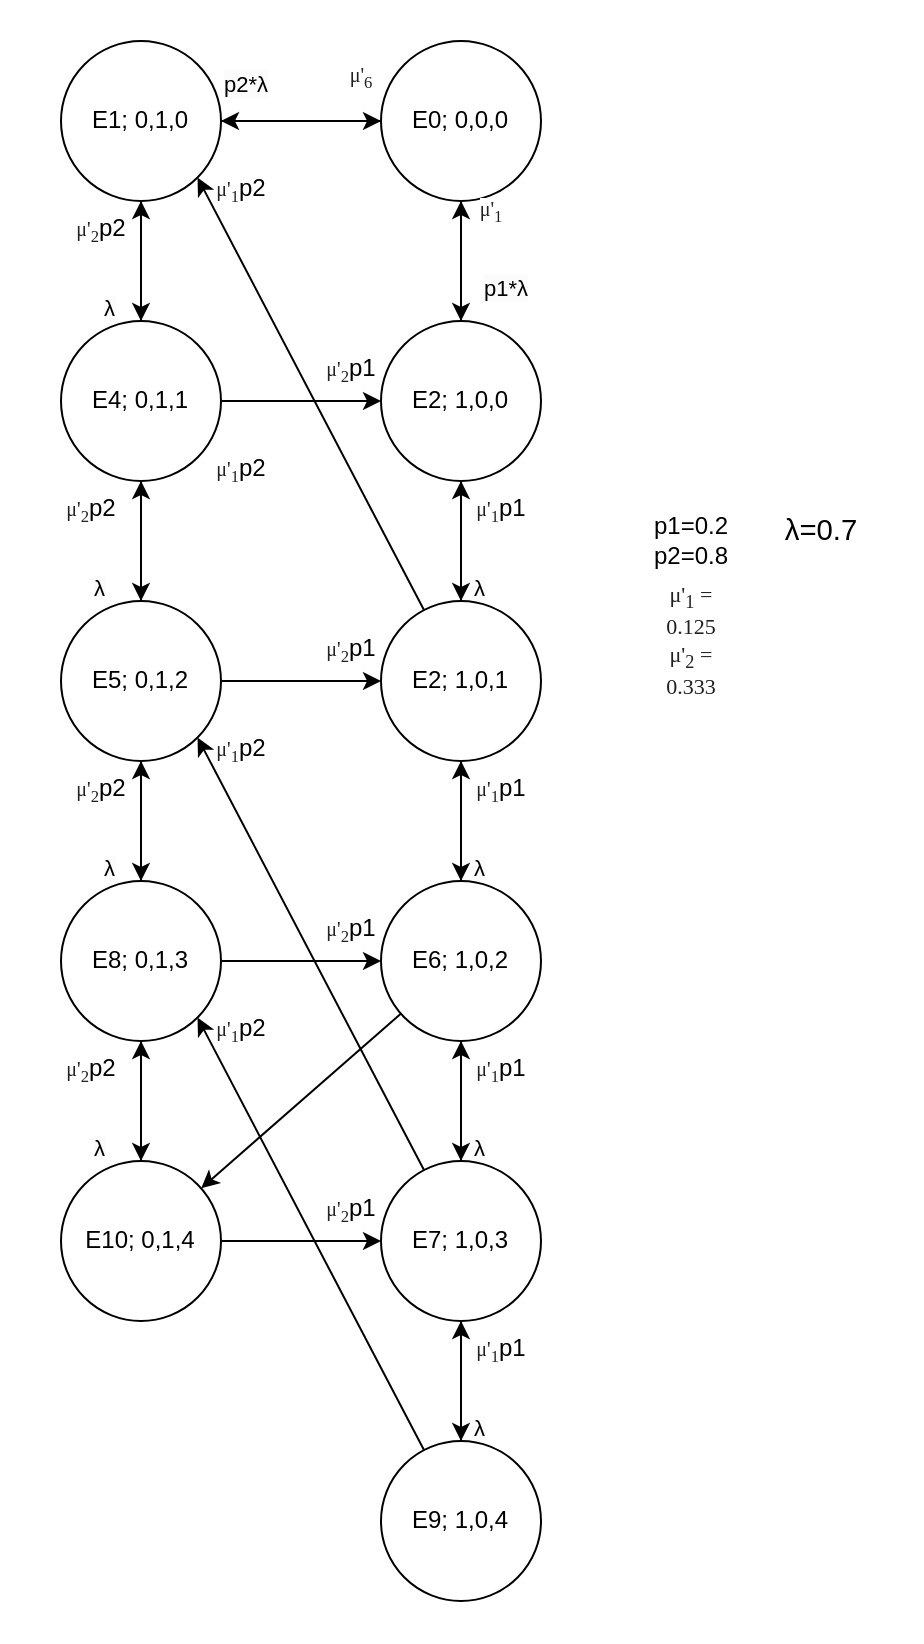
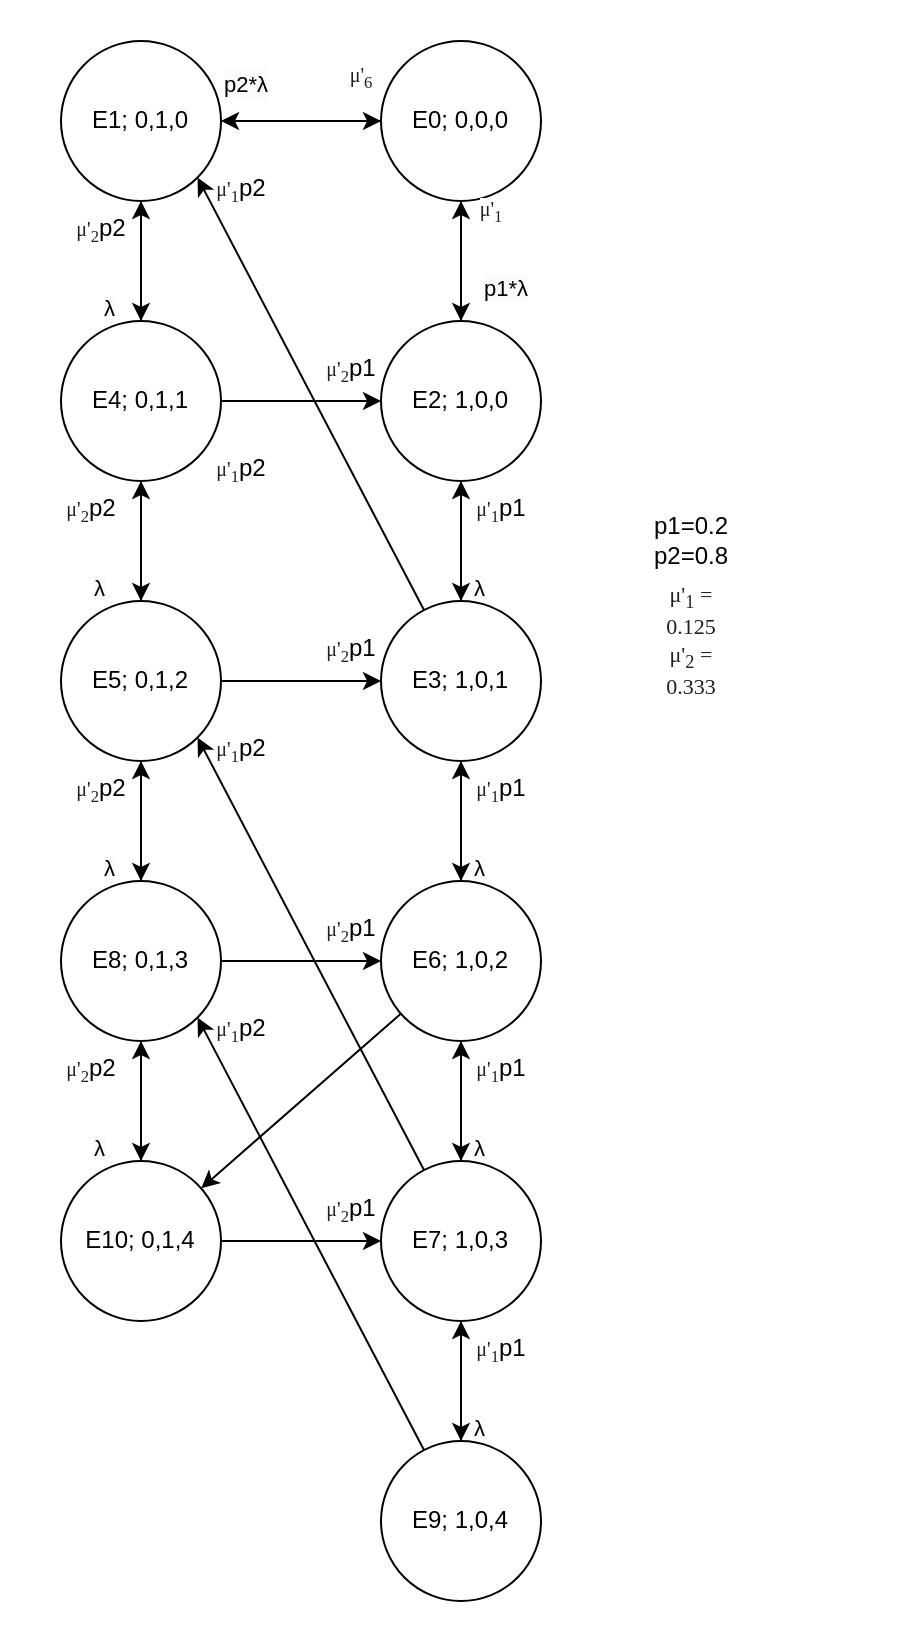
node "λ=0.7": removed
node "E2; 1,0,1": label "E2; 1,0,1" -> "E3; 1,0,1"
